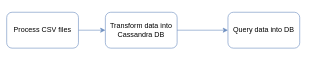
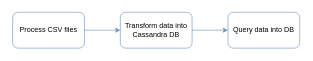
node "Process CSV files": moved (42, 30) -> (48, 30)
node "Transform data into Cassandra DB": moved (141, 30) -> (156, 30)
